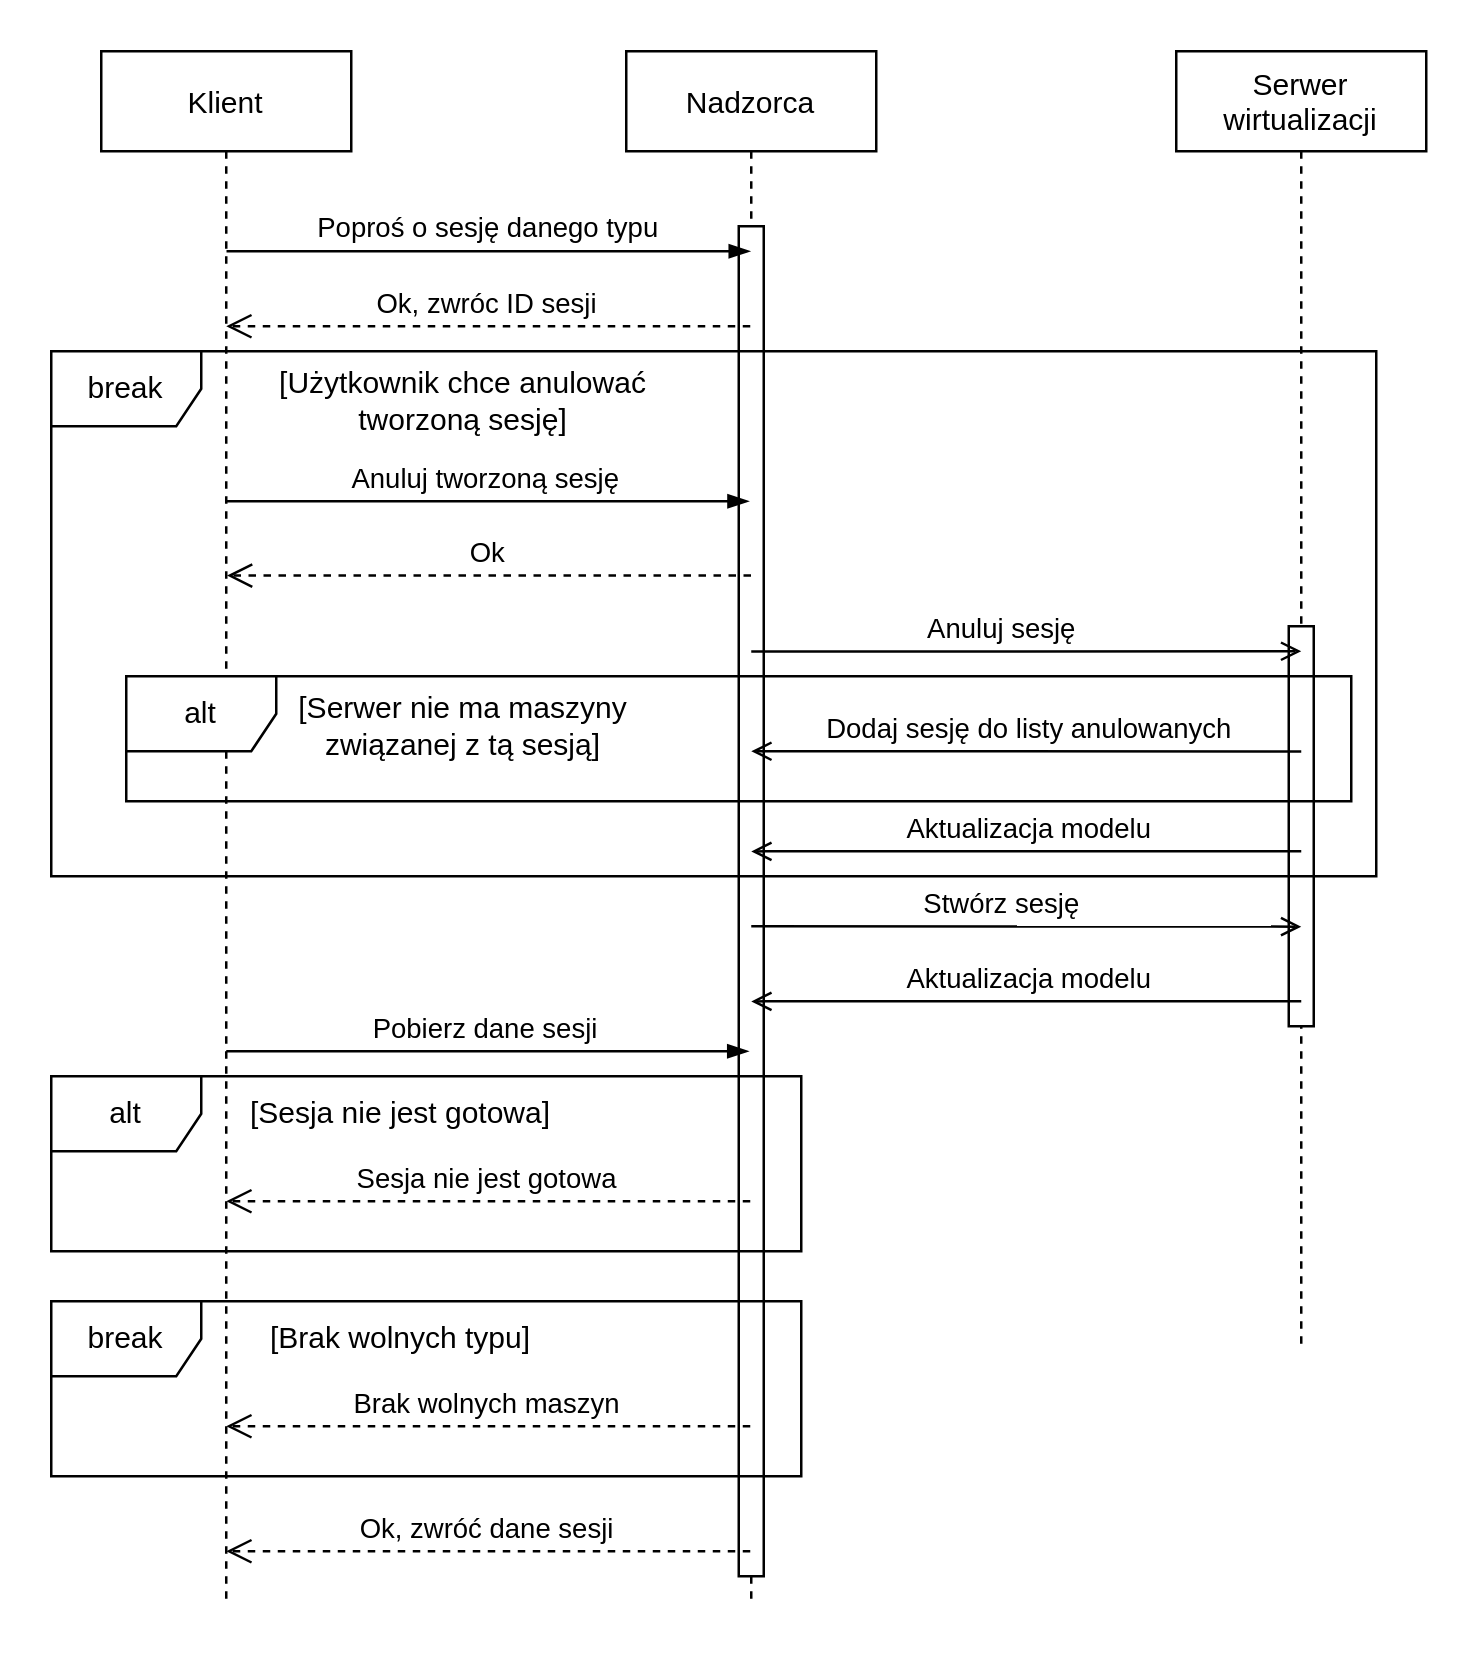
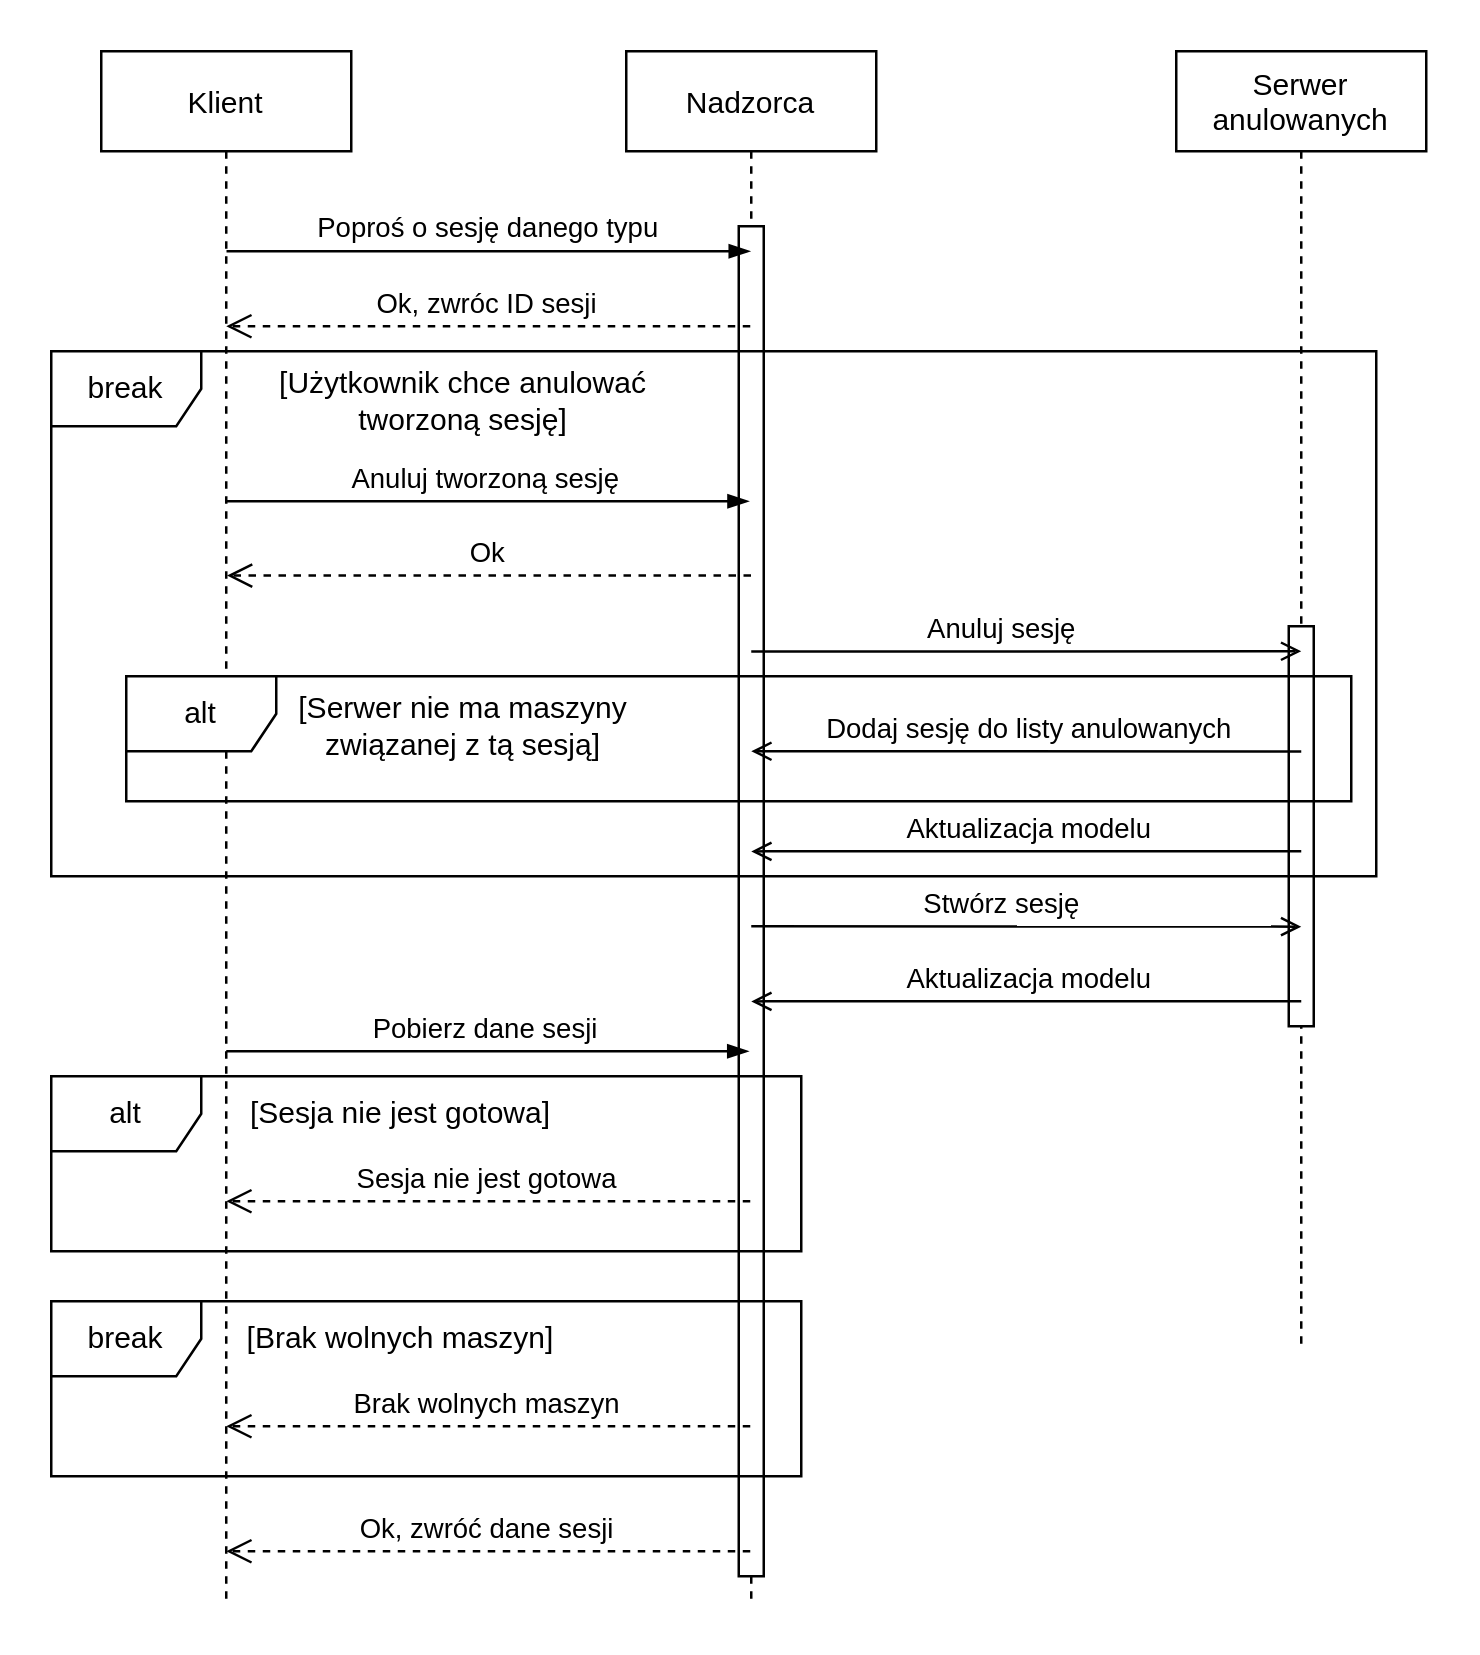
node "Serwer wirtualizacji": label "Serwer wirtualizacji" -> "Serwer anulowanych"
node "[Brak wolnych typu]": label "[Brak wolnych typu]" -> "[Brak wolnych maszyn]"
